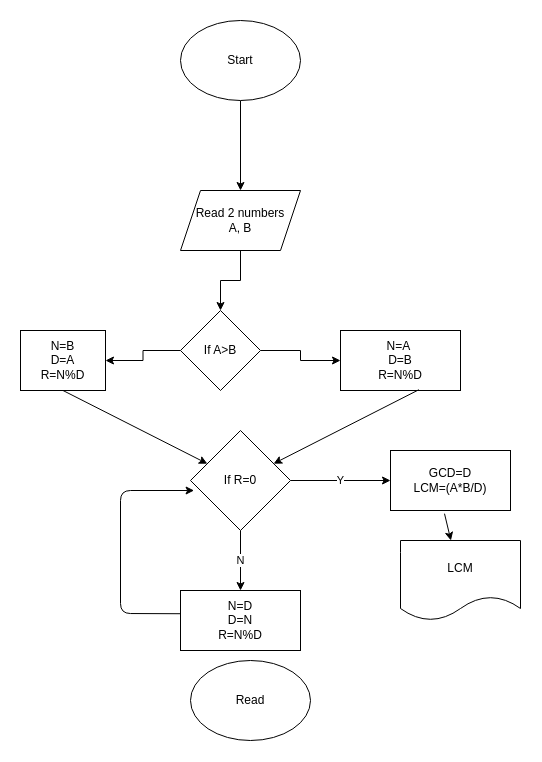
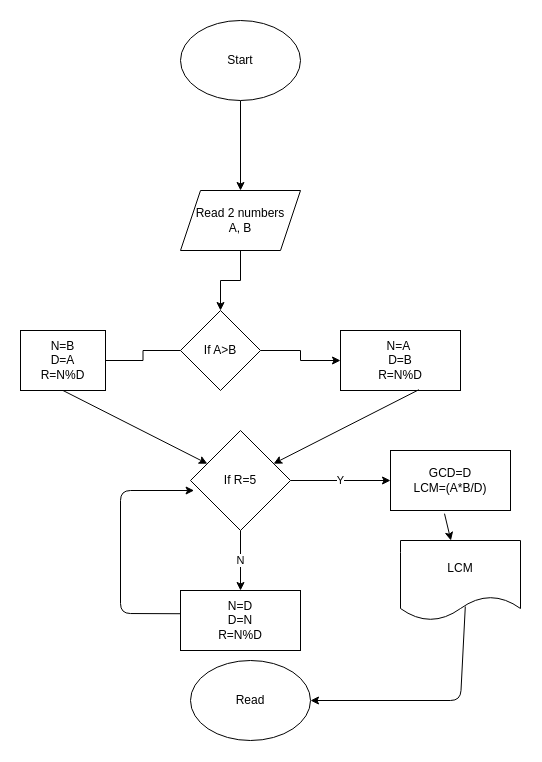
edge "If A>B" -> "N=B D=A R=N%D": arrowhead classic -> none
node "If R=0": label "If R=0" -> "If R=5"
edge "LCM" -> "Read": added
